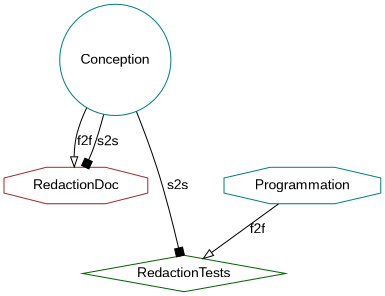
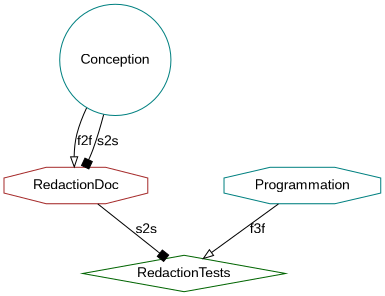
edge "Conception" -> "RedactionTests": now "RedactionDoc" -> "RedactionTests"
edge "Programmation" -> "RedactionTests": label "f2f" -> "f3f"
